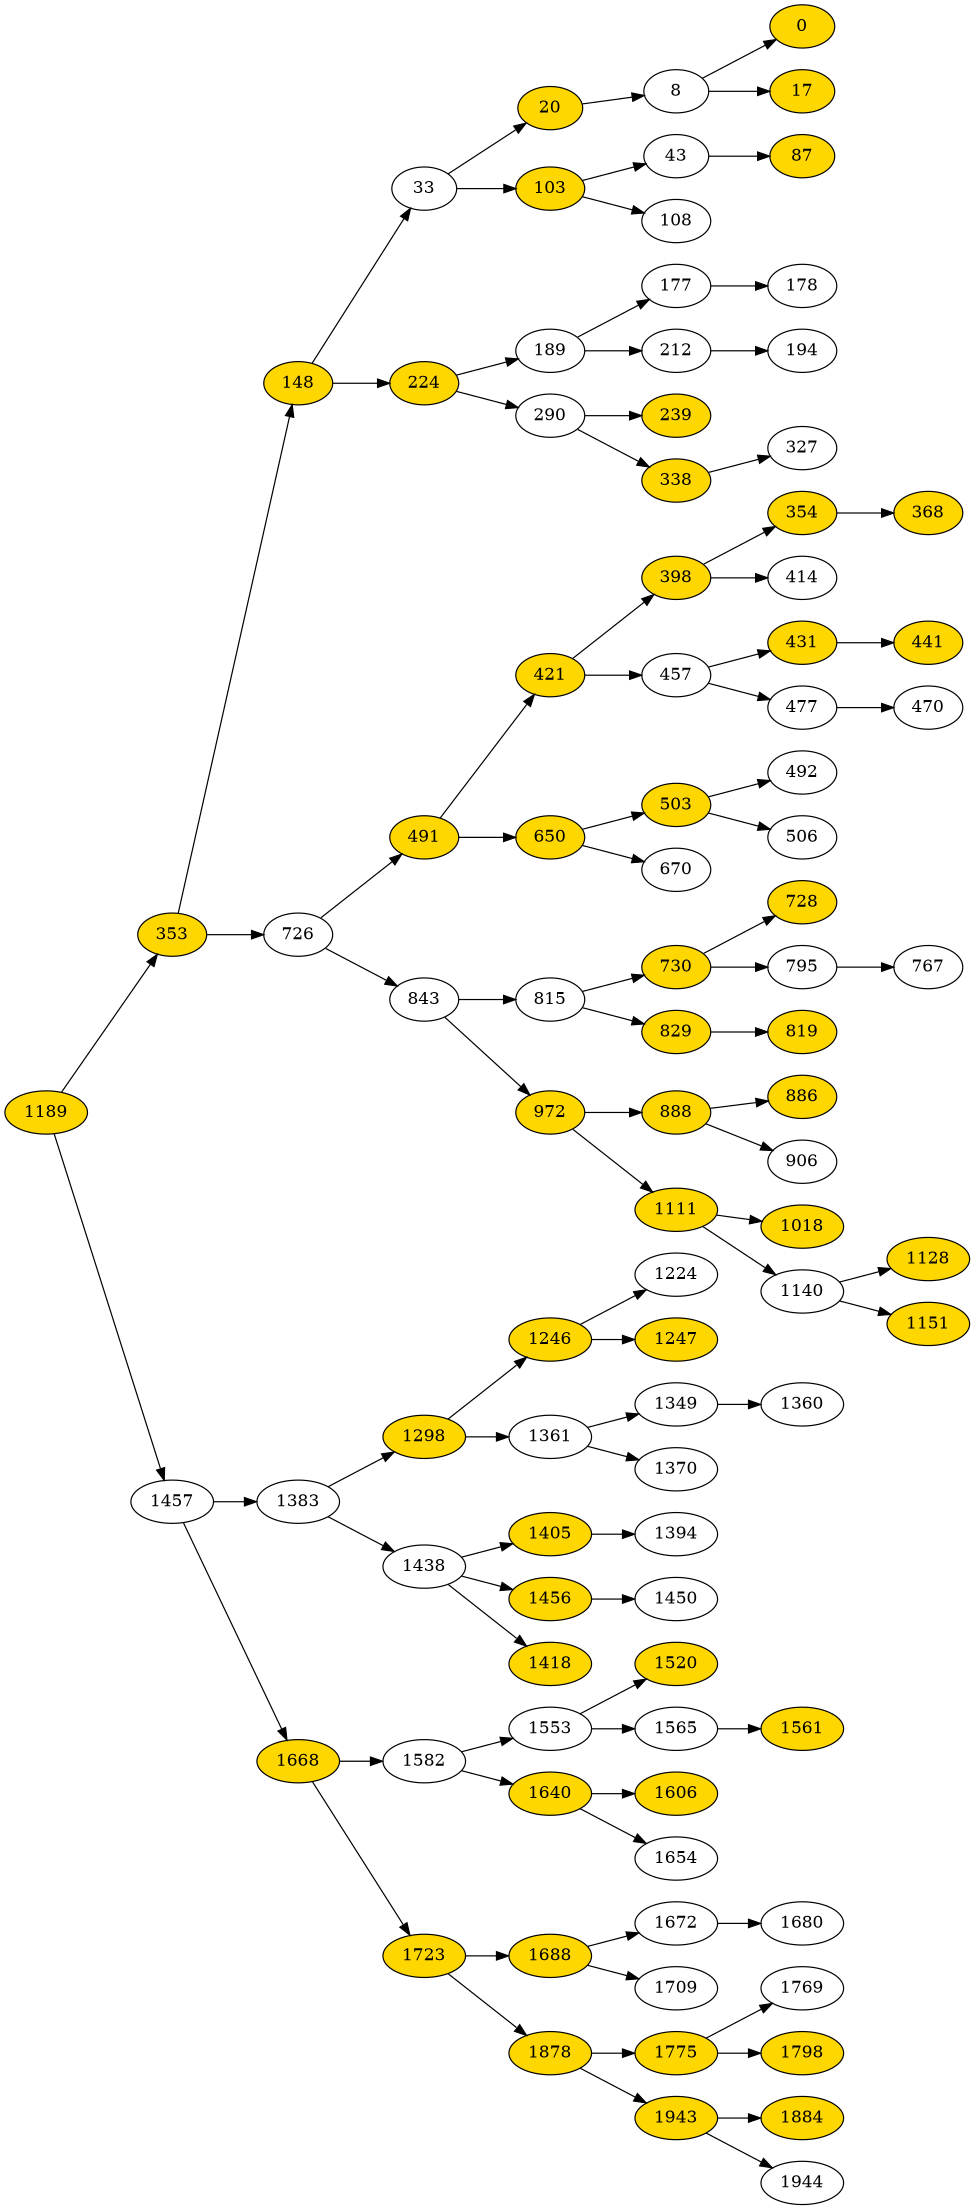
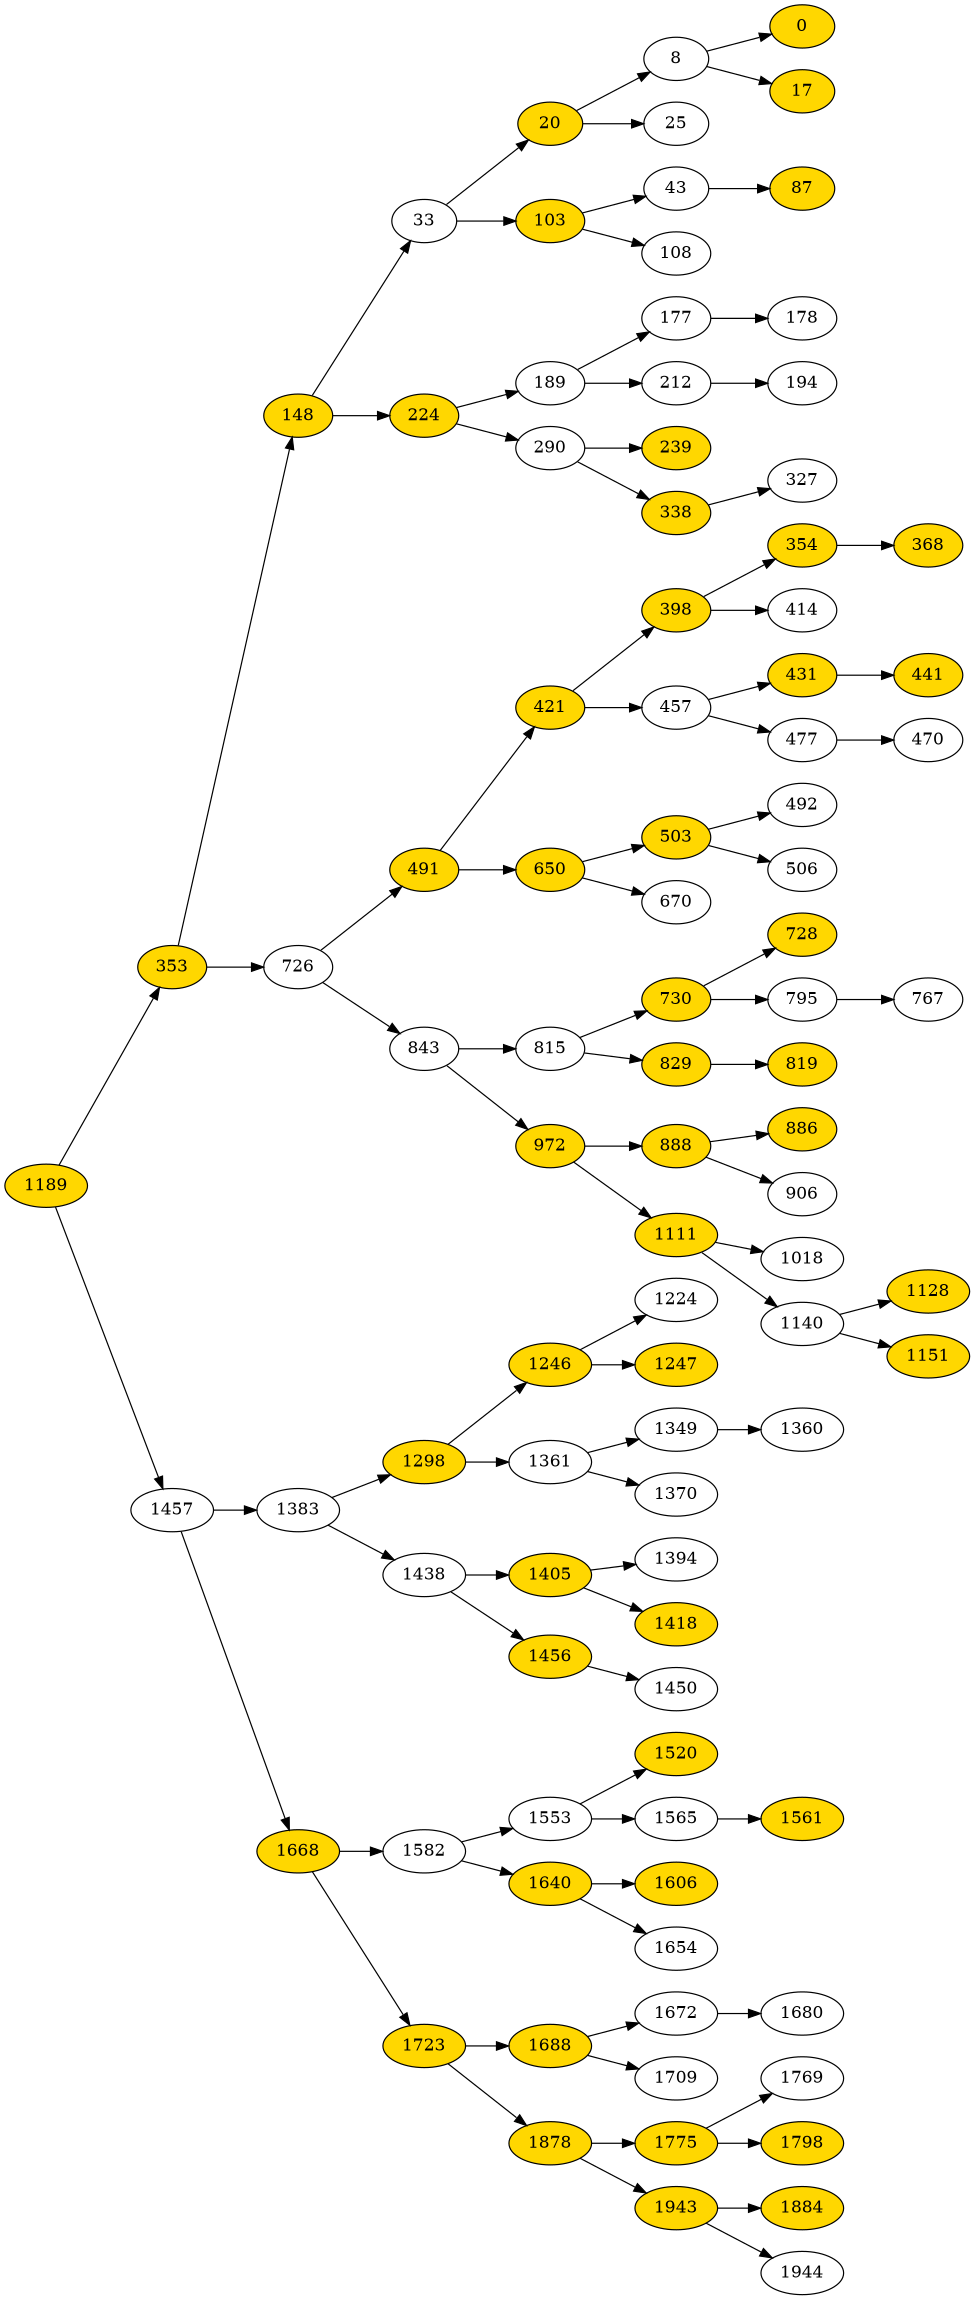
node "25": added
node "1018": fillcolor gold -> white
edge "1438" -> "1418": now "1405" -> "1418"
